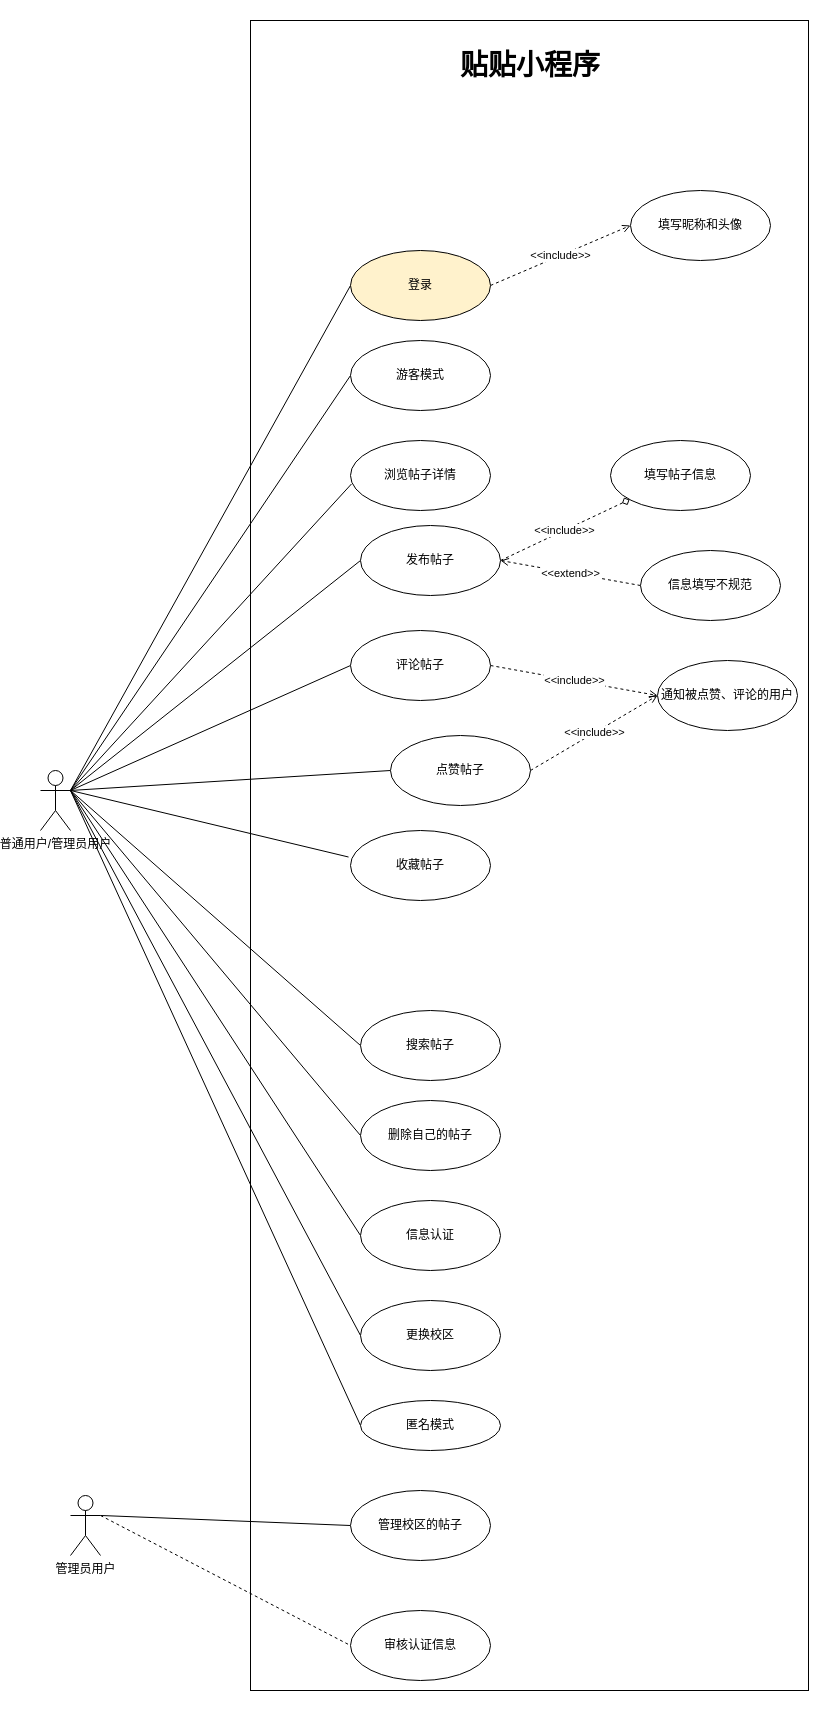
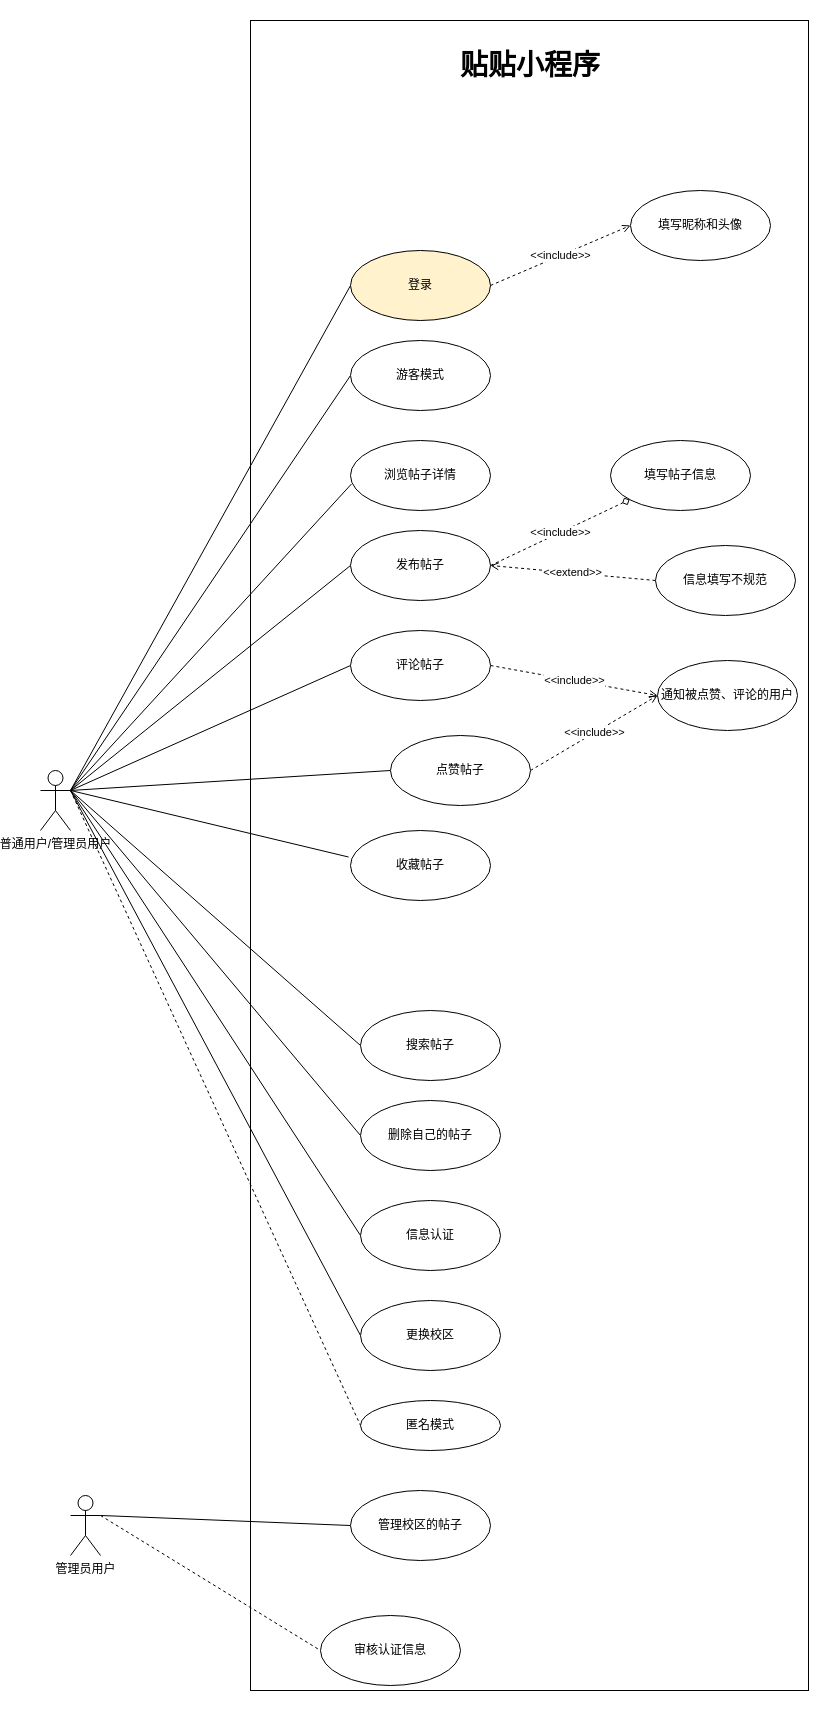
node "发布帖子": moved (431, 561) -> (421, 566)
node "信息填写不规范": moved (711, 586) -> (726, 581)
edge "普通用户/管理员用户" -- "匿名模式": style solid -> dashed
node "审核认证信息": moved (421, 1646) -> (391, 1651)
